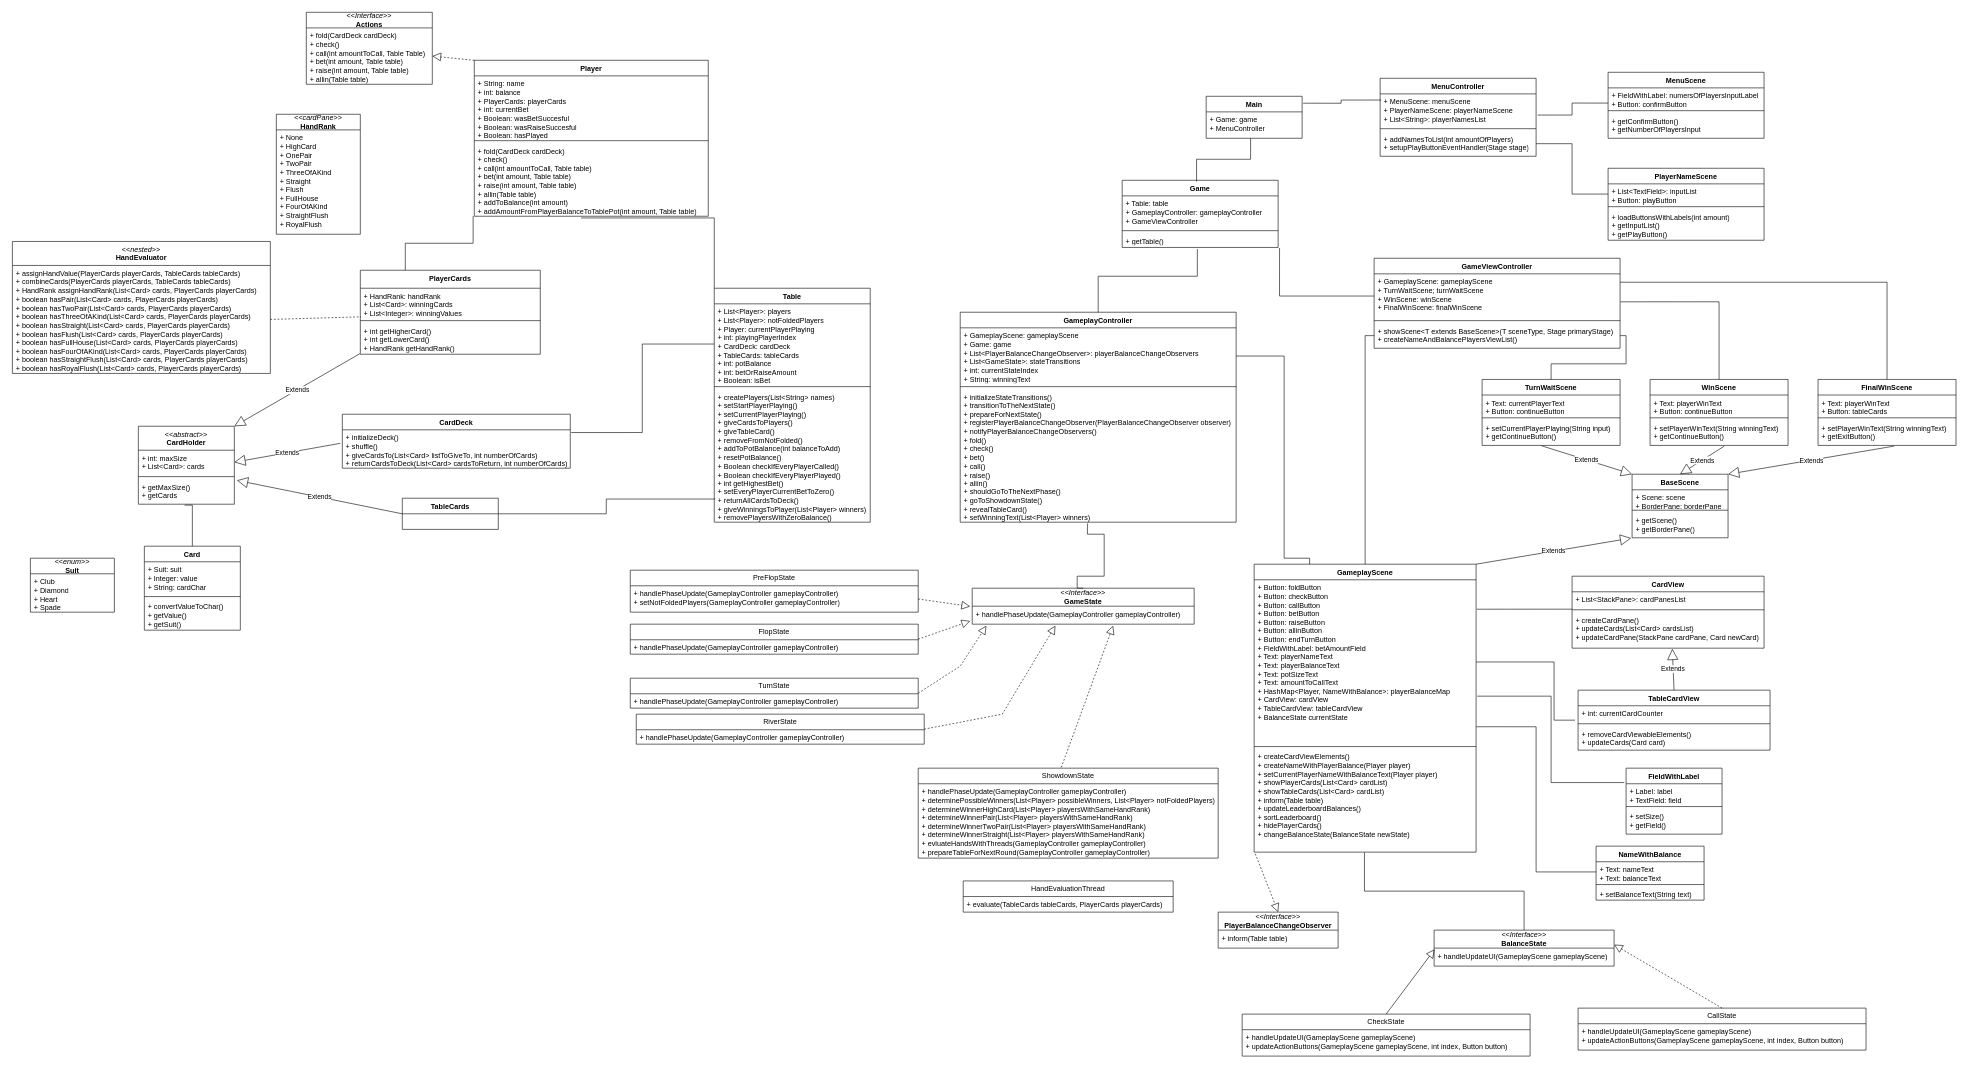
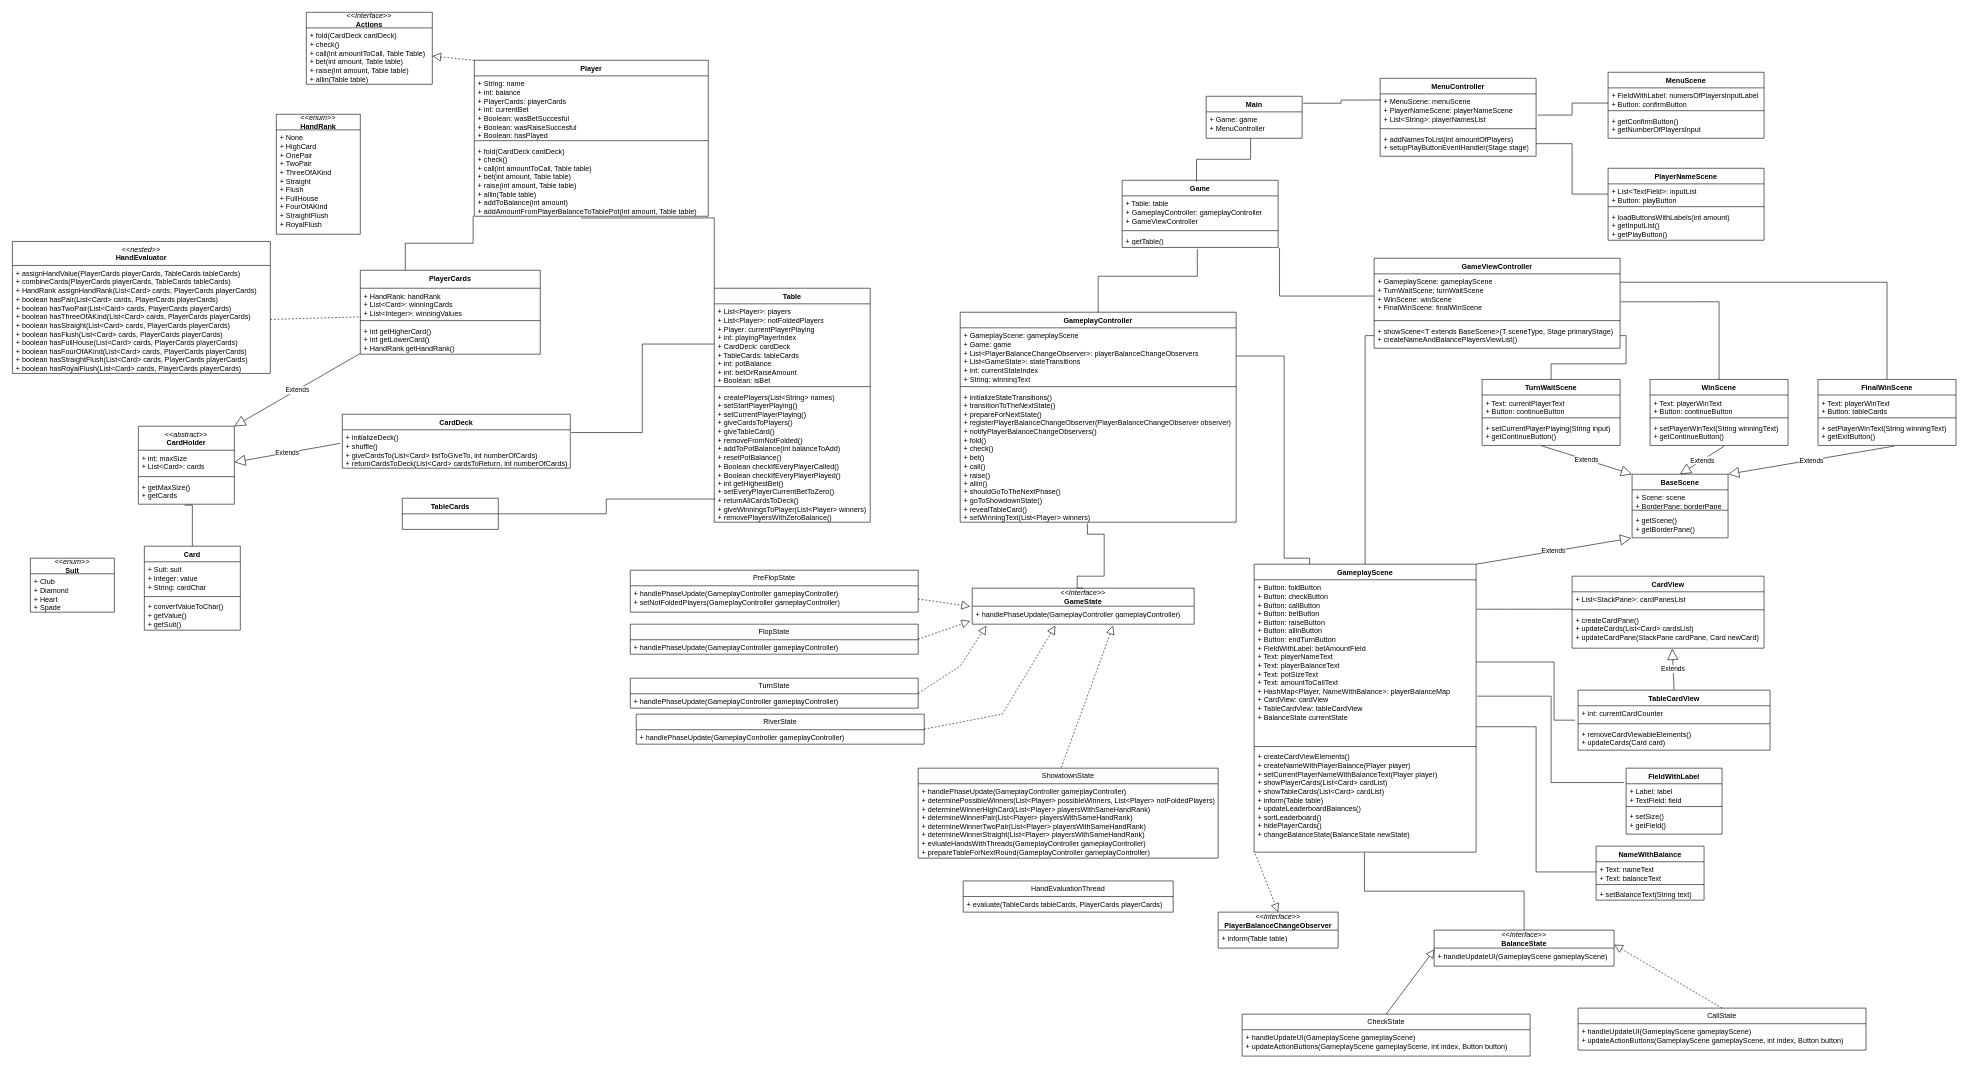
node "<<cardPane>> HandRank": label "<<cardPane>> HandRank" -> "<<enum>> HandRank"
edge "TableCards" -> "+ getMaxSize() + getCards": removed, label "Extends"
